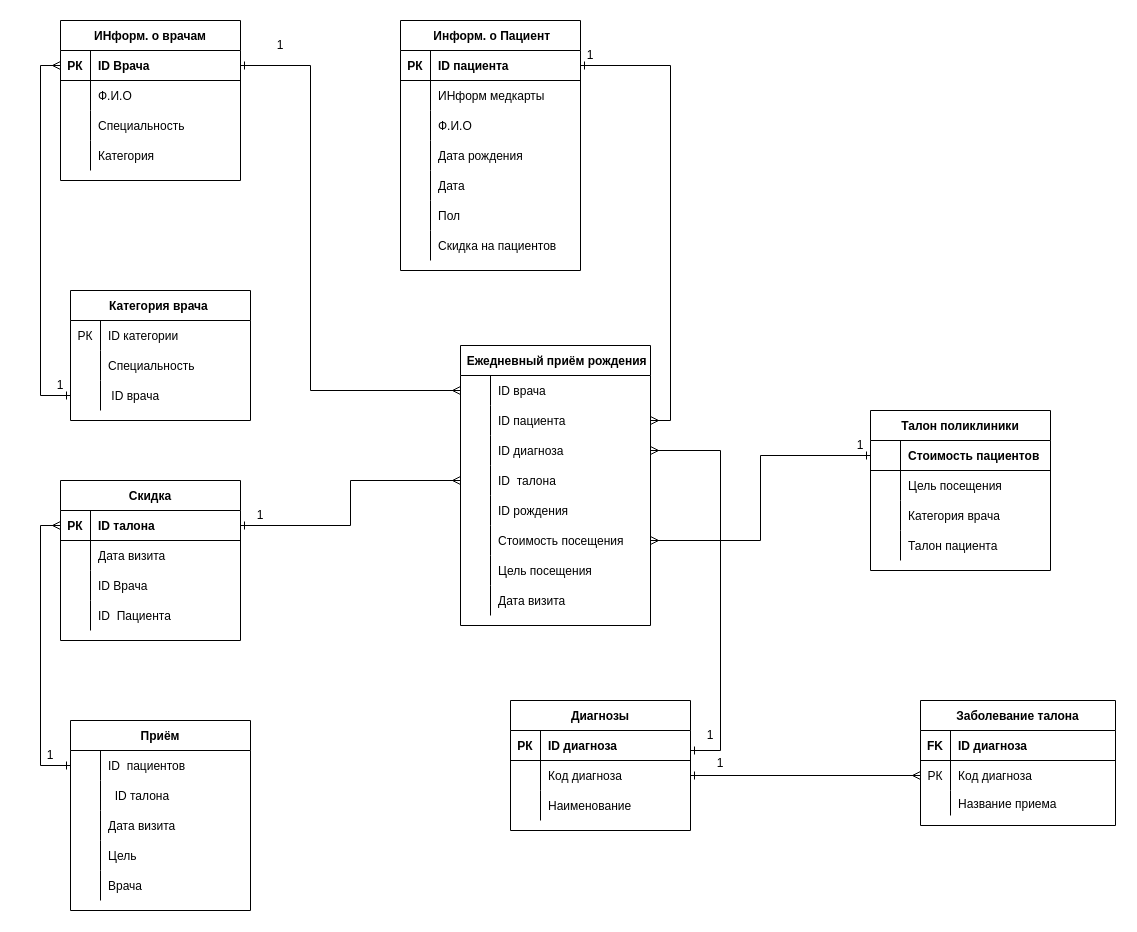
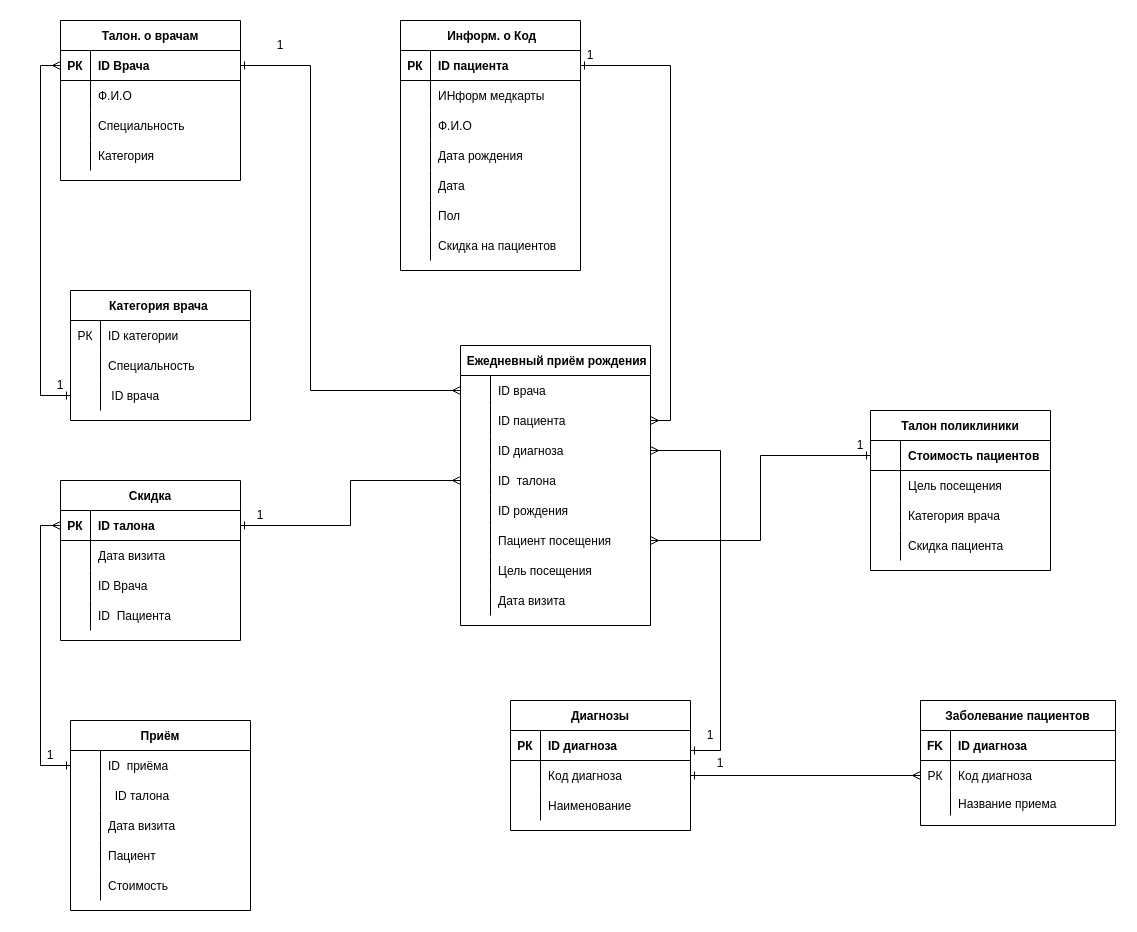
node "ИНформ. о врачам": label "ИНформ. о врачам" -> "Талон. о врачам"
node "Информ. о Пациент": label "Информ. о Пациент" -> "Информ. о Код"
node "Стоимость посещения": label "Стоимость посещения" -> "Пациент посещения"
node "Талон пациента": label "Талон пациента" -> "Скидка пациента"
node "Заболевание талона": label "Заболевание талона" -> "Заболевание пациентов"
node "ID пациентов": label "ID пациентов" -> "ID приёма"
node "Цель": label "Цель" -> "Пациент"
node "Врача": label "Врача" -> "Стоимость"
